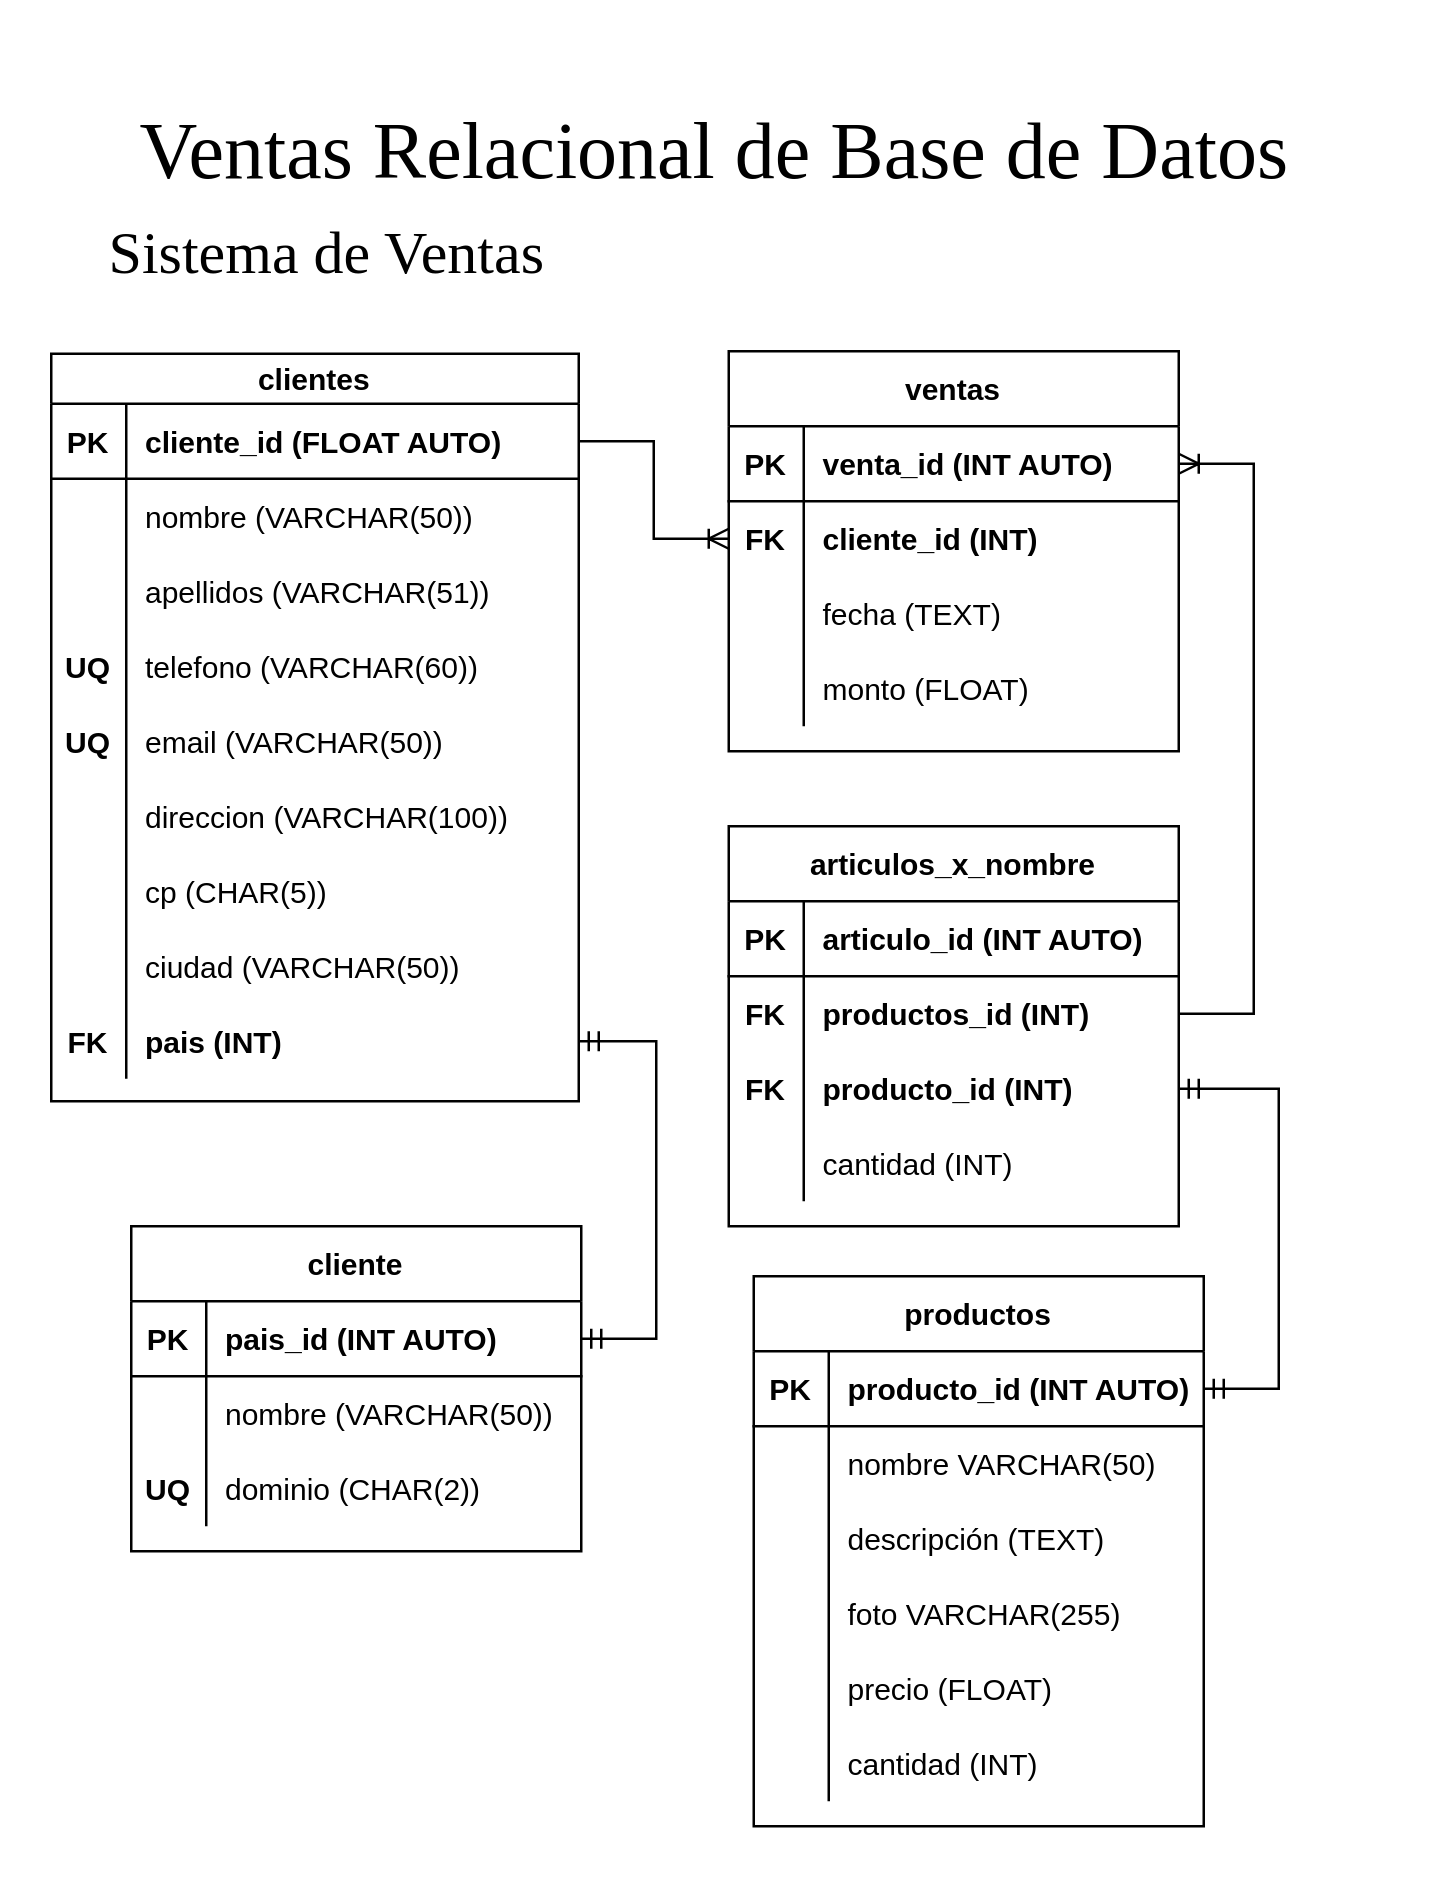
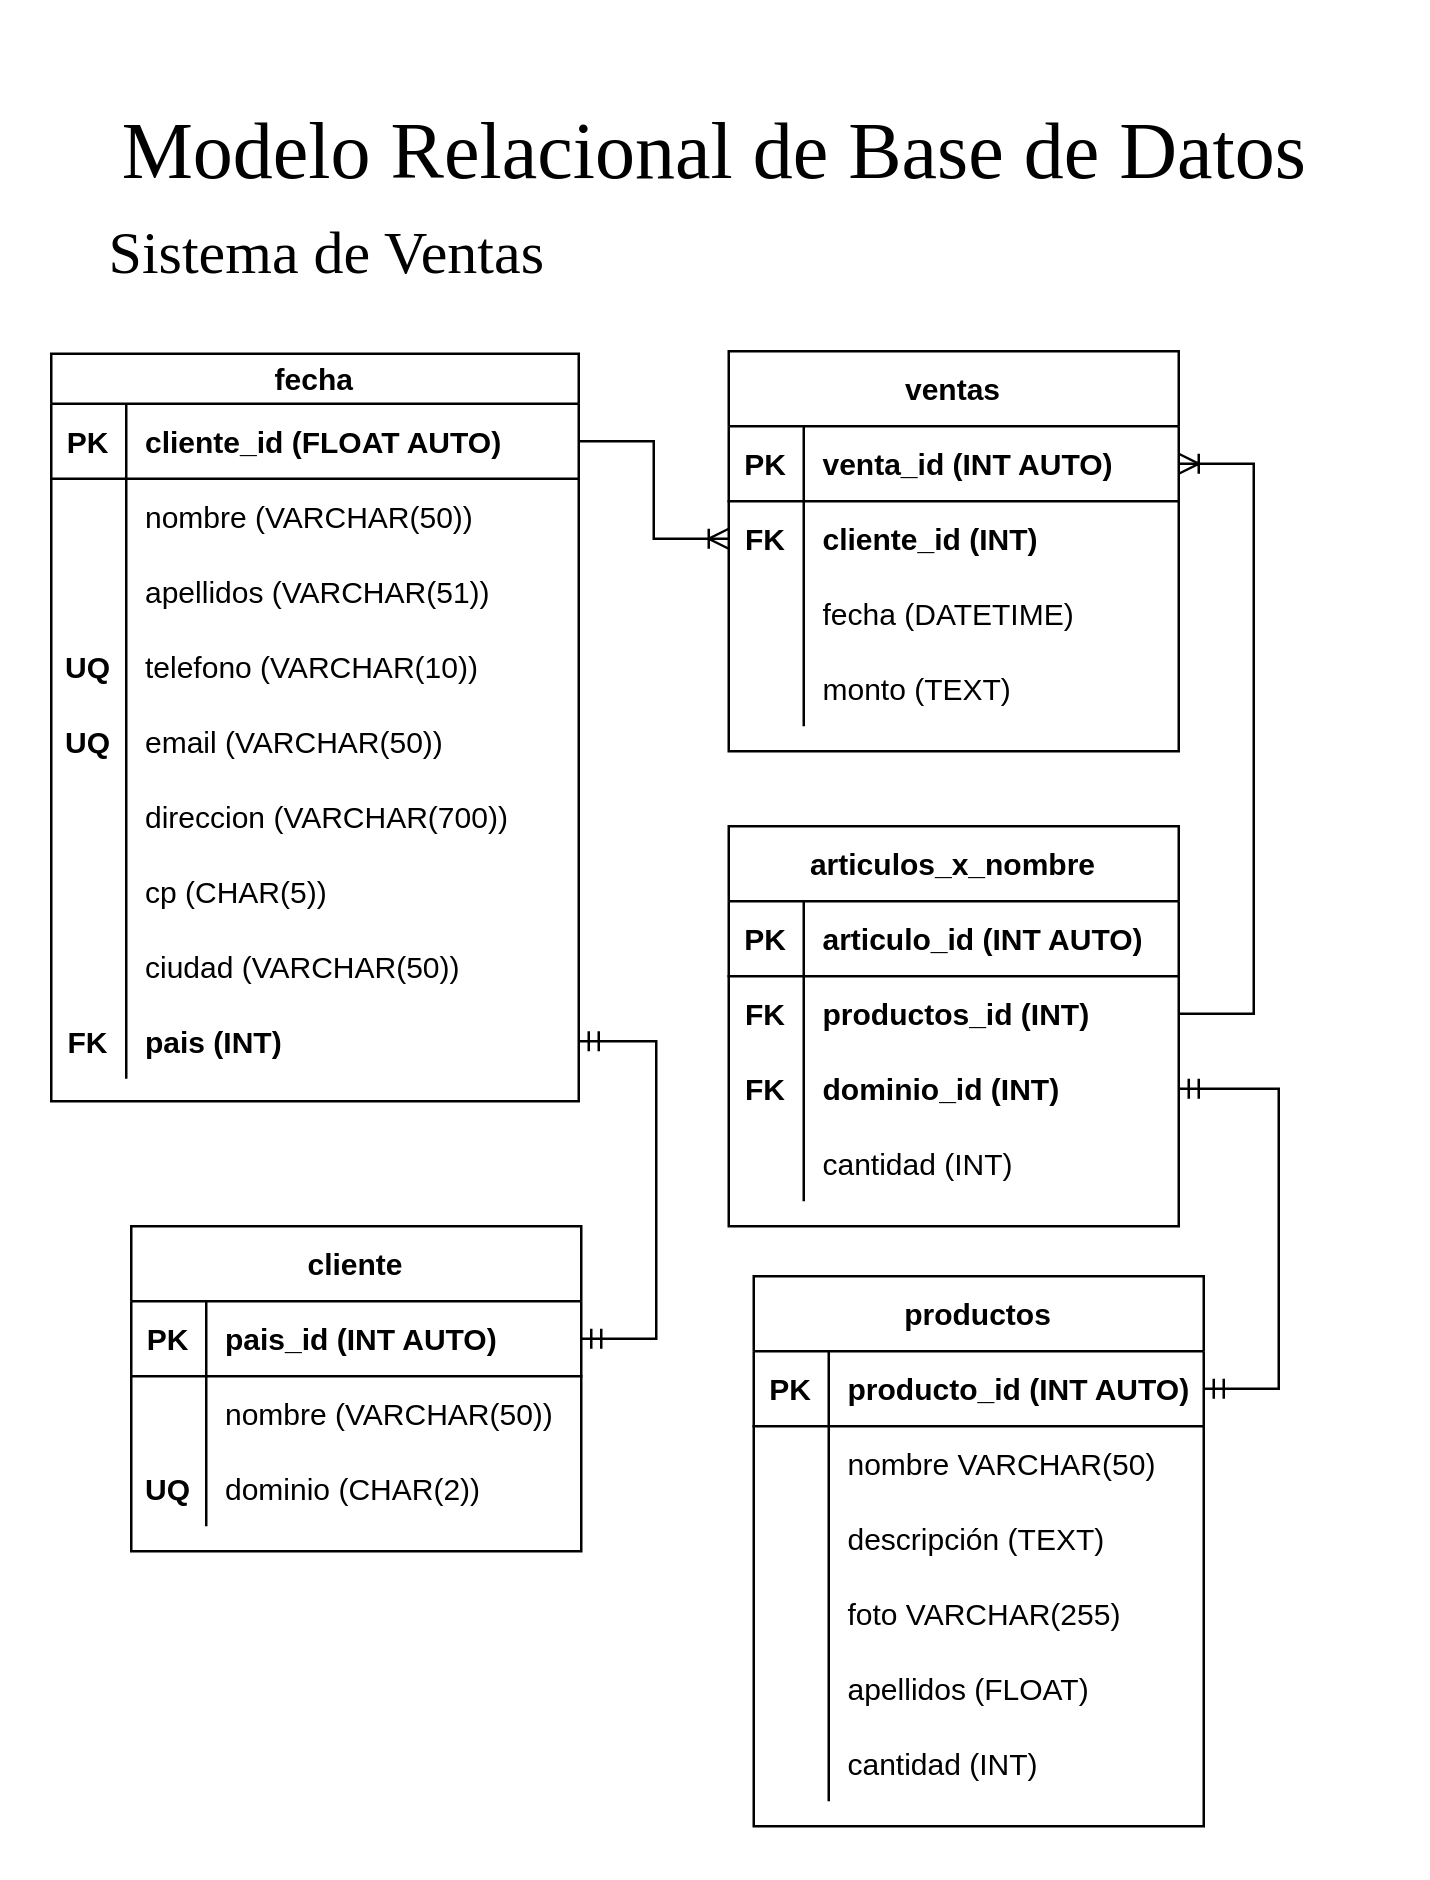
node "Ventas Relacional de Base de Datos": label "Ventas Relacional de Base de Datos" -> "Modelo Relacional de Base de Datos"
node "clientes": label "clientes" -> "fecha"
node "fecha (TEXT)": label "fecha (TEXT)" -> "fecha (DATETIME)"
node "telefono (VARCHAR(60))": label "telefono (VARCHAR(60))" -> "telefono (VARCHAR(10))"
node "monto (FLOAT)": label "monto (FLOAT)" -> "monto (TEXT)"
node "direccion (VARCHAR(100))": label "direccion (VARCHAR(100))" -> "direccion (VARCHAR(700))"
node "producto_id (INT)": label "producto_id (INT)" -> "dominio_id (INT)"
node "precio (FLOAT)": label "precio (FLOAT)" -> "apellidos (FLOAT)"
